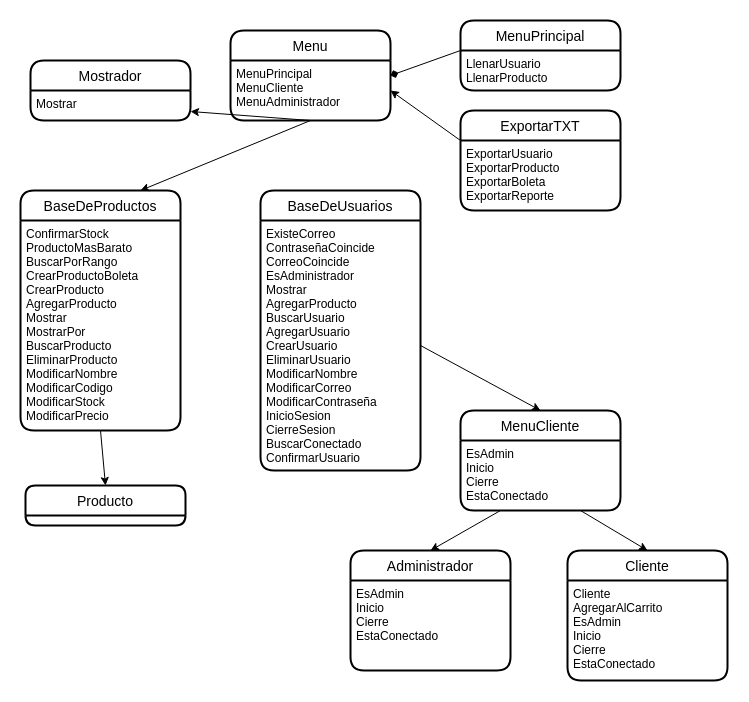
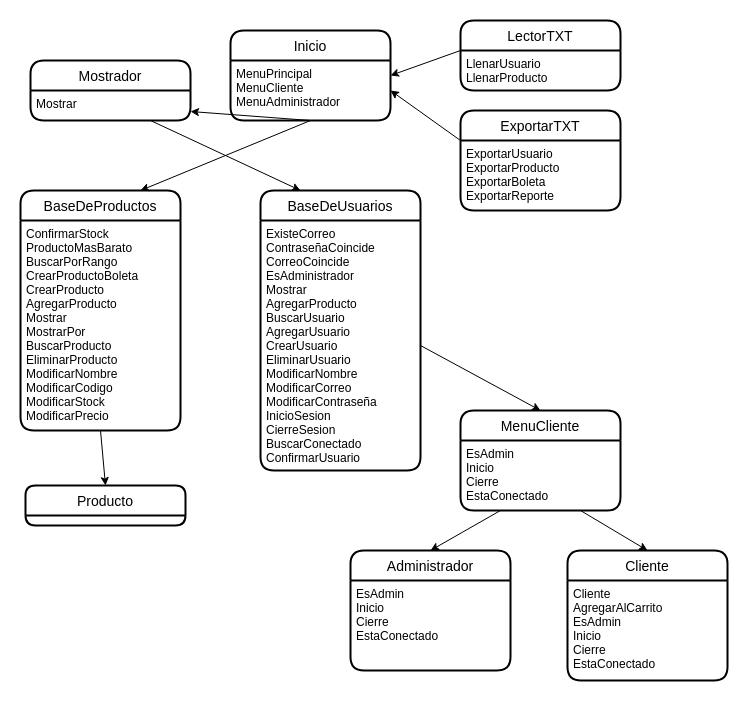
node "MenuPrincipal": label "MenuPrincipal" -> "LectorTXT"
node "Menu": label "Menu" -> "Inicio"
edge "LlenarUsuario LlenarProducto" -> "MenuPrincipal MenuCliente MenuAdministrador": arrowhead diamond -> classic
edge "Mostrar" -> "BaseDeUsuarios": added
